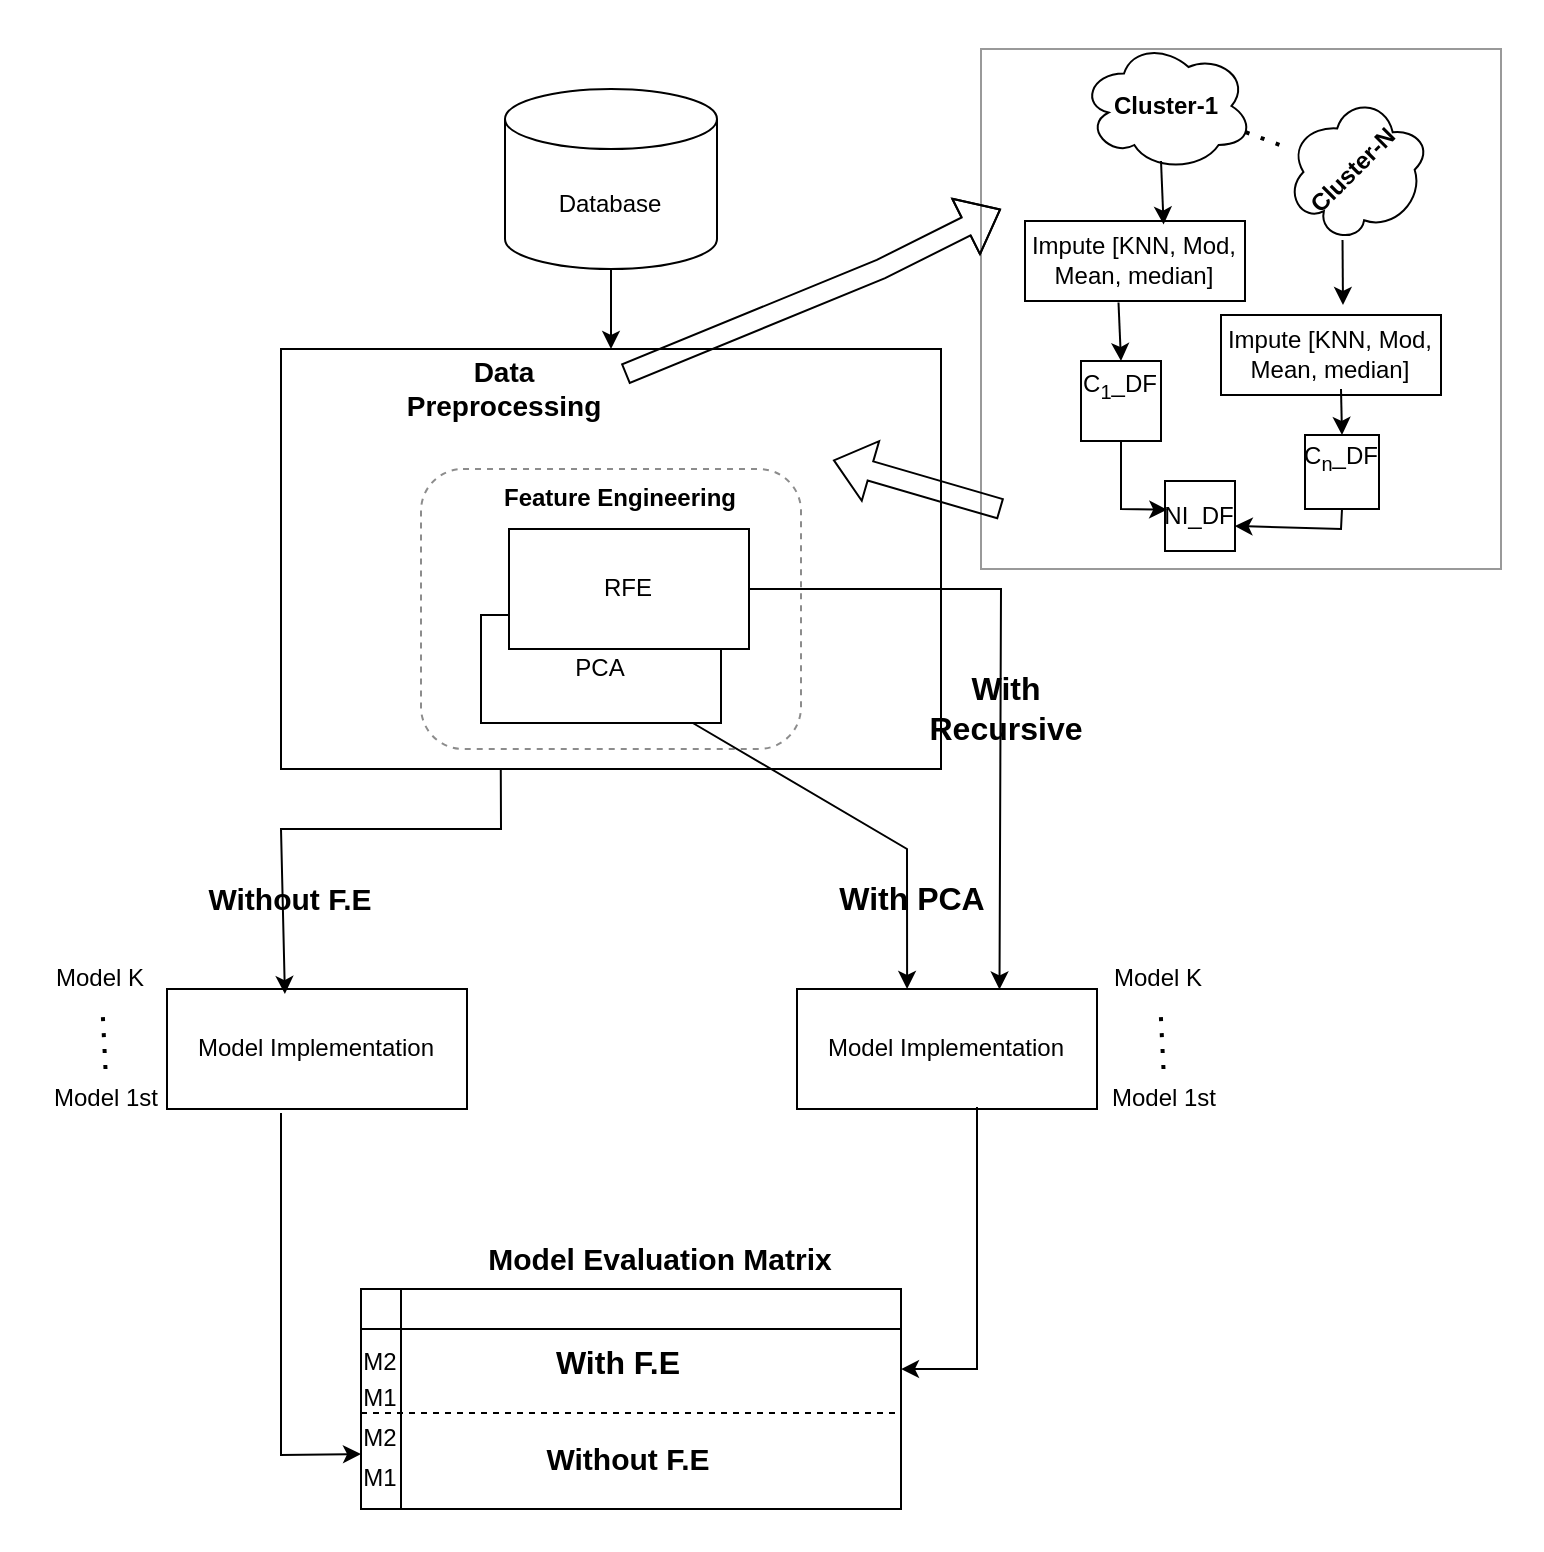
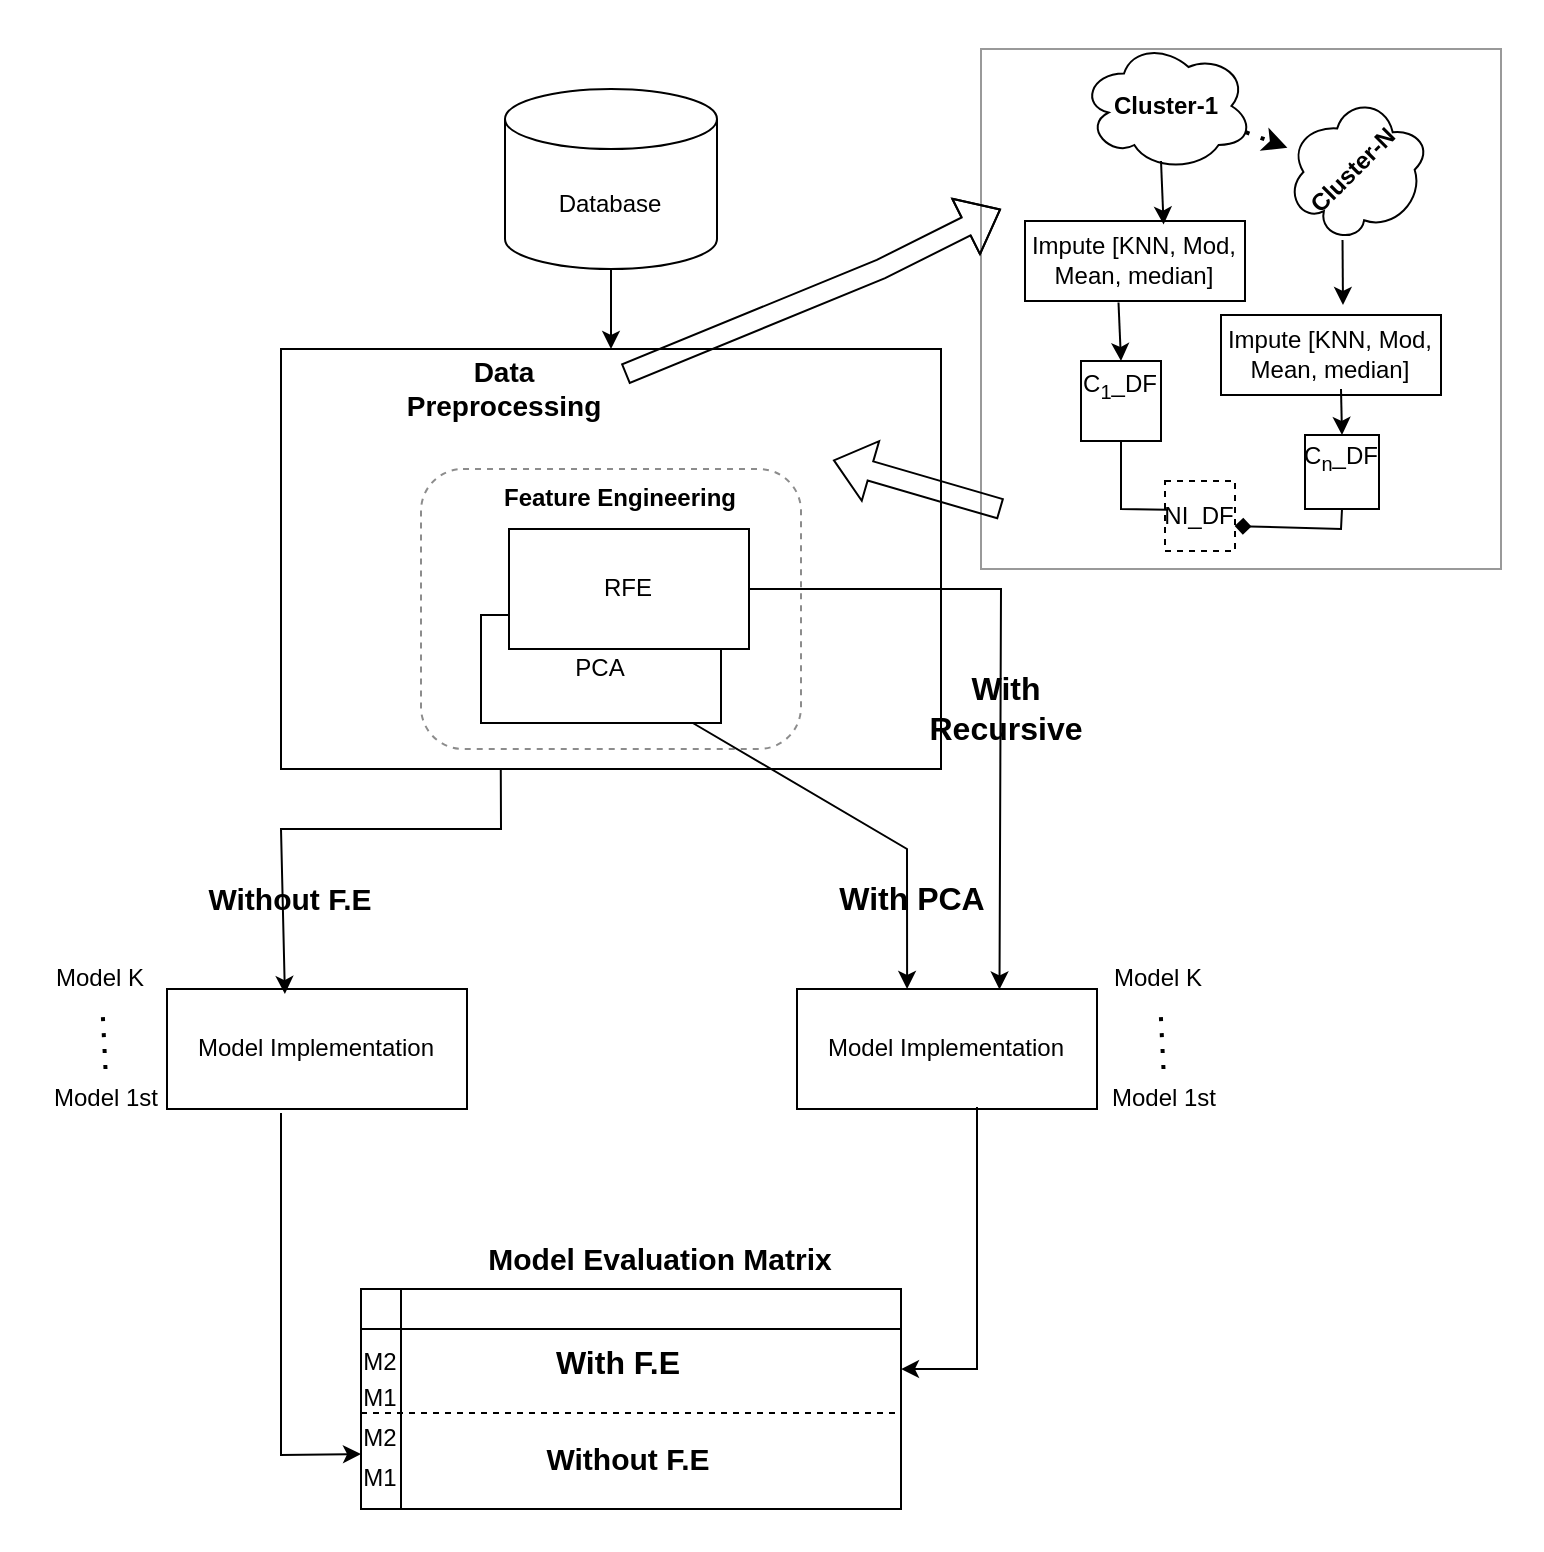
edge "Cluster-1" -- "Cluster-N": arrowhead none -> classic
edge "C1_DF" -> "NI_DF": arrowhead classic -> none
node "NI_DF": style solid -> dashed
edge "Cn_DF" -> "NI_DF": arrowhead classic -> diamond
